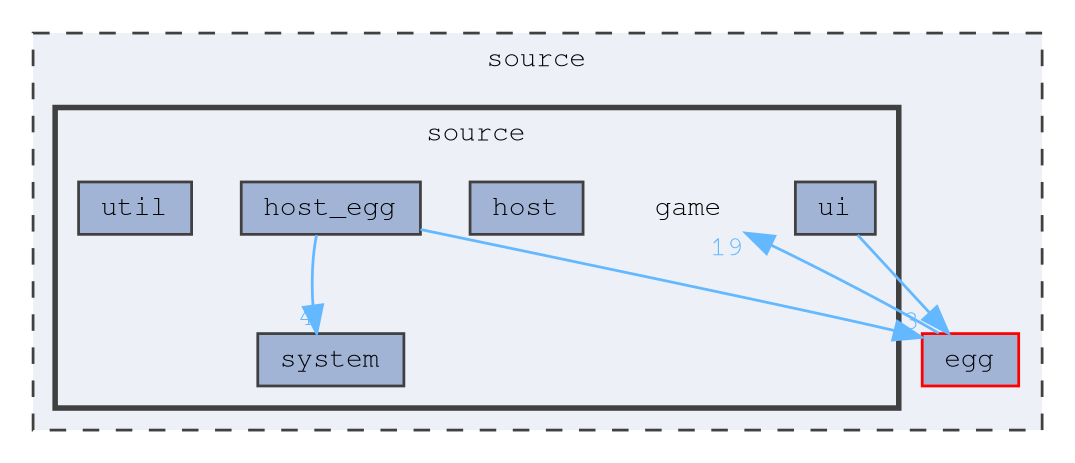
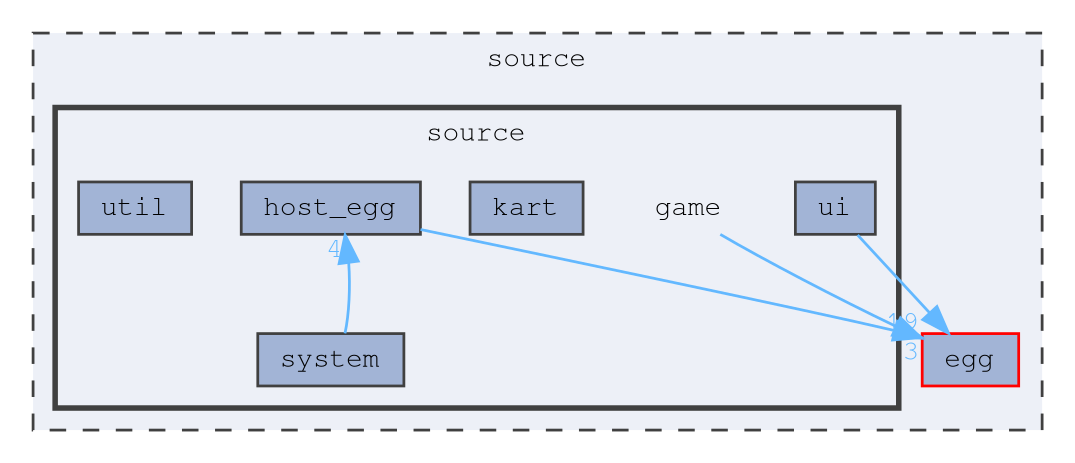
node "host": label "host" -> "kart"
edge "host_egg" -> "system": reversed
edge "egg" -> "game": reversed
